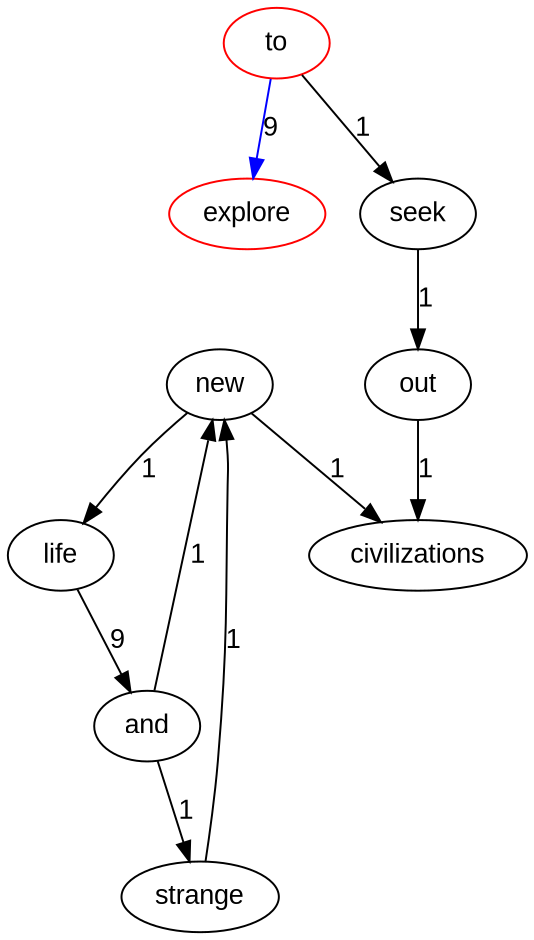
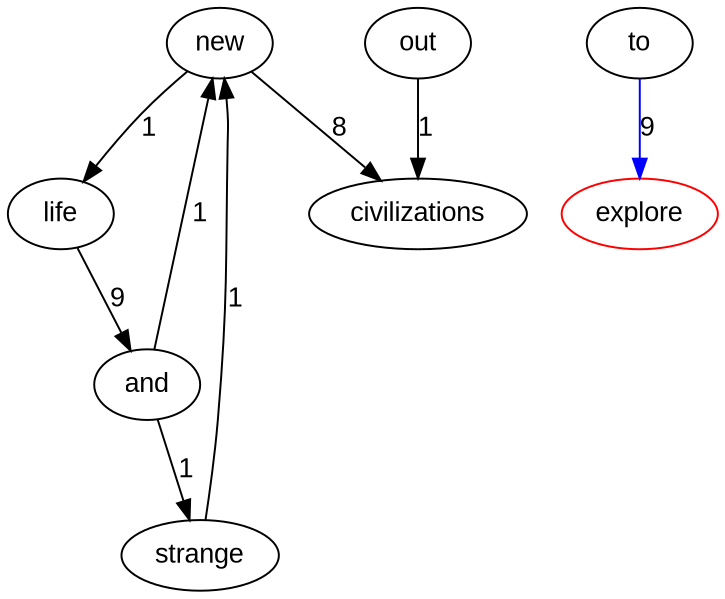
node "to": color red -> black
node "seek": removed
edge "new" -> "civilizations": label "1" -> "8"
